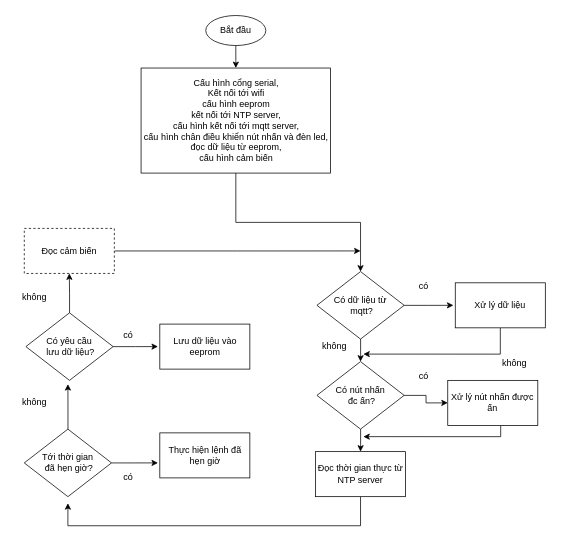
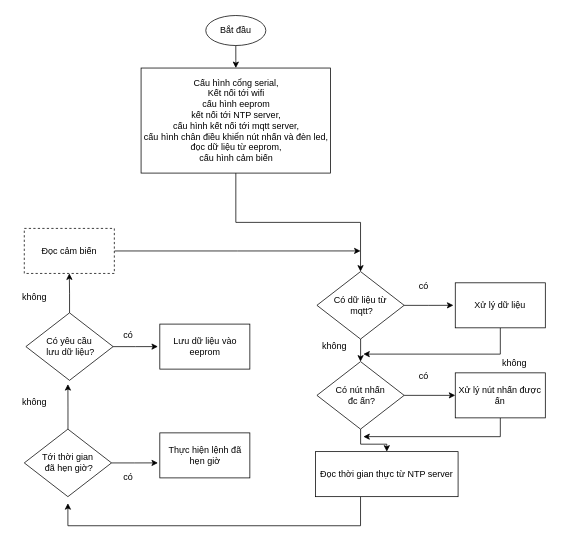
node "Xử lý nút nhấn được ấn": moved (493, 403) -> (500, 395)
node "Đọc thời gian thực từ NTP server": size 90x45 -> 143x45
